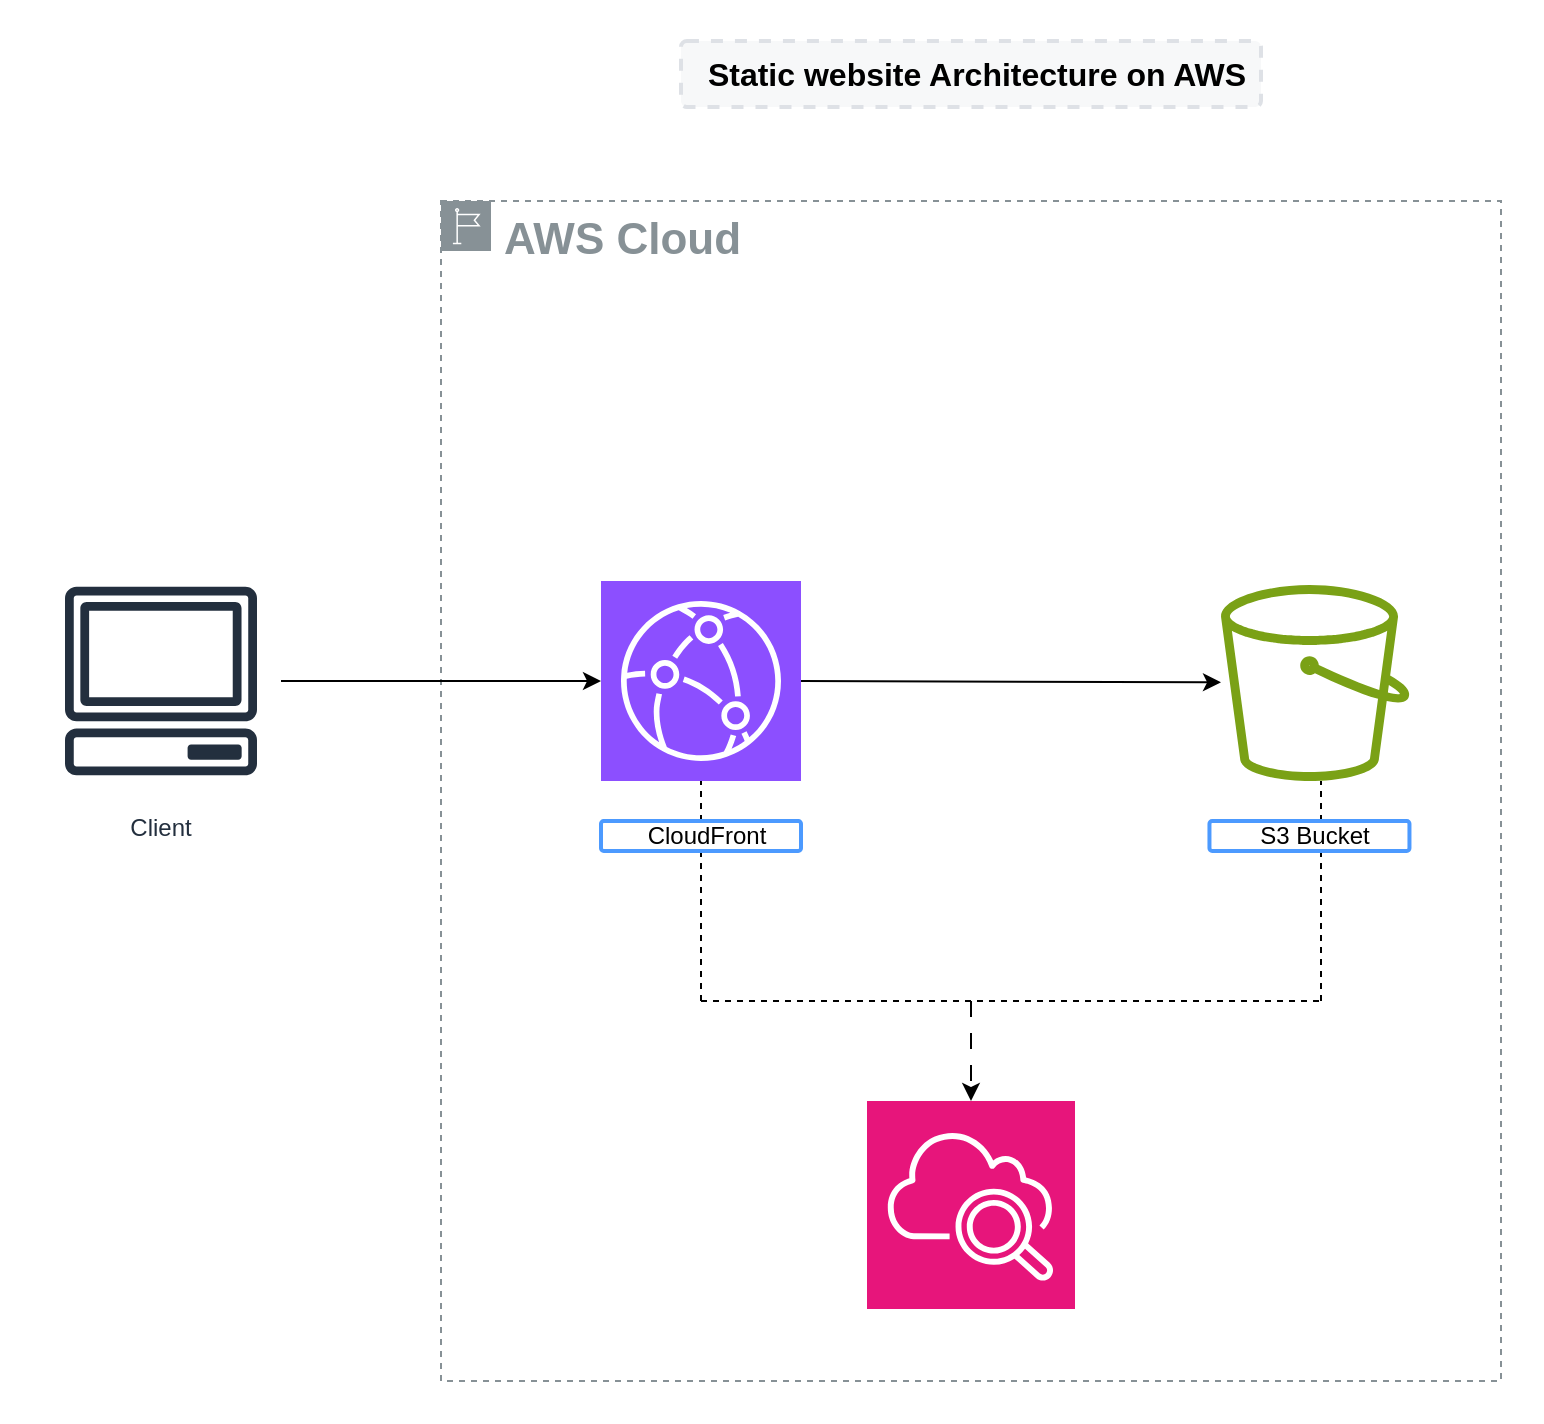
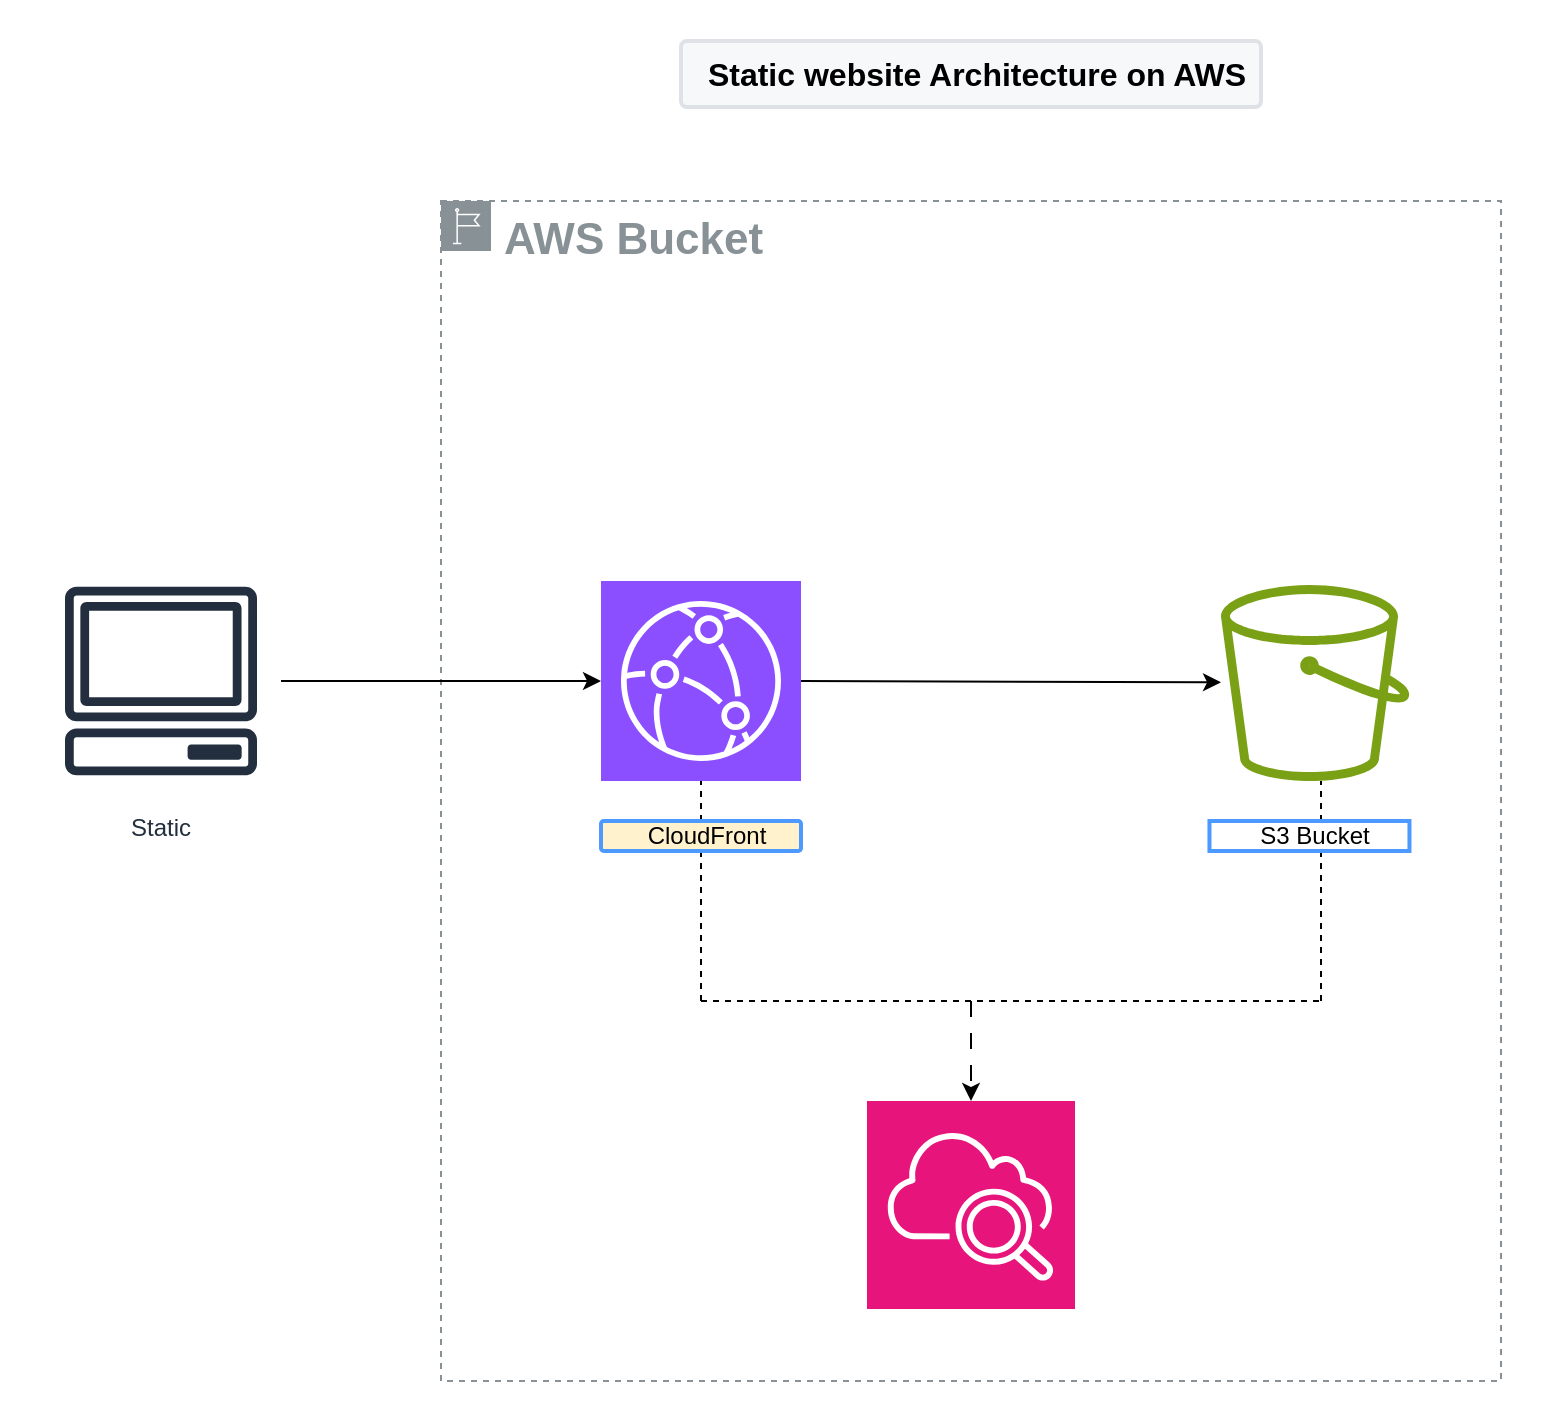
node "Static website Architecture on AWS": style dashed -> solid
node "AWS Cloud": label "AWS Cloud" -> "AWS Bucket"
node "Client": label "Client" -> "Static"
node "CloudFront": fillcolor #ffffff -> #fff2cc
node "S3 Bucket": shape rounded rectangle -> rectangle
